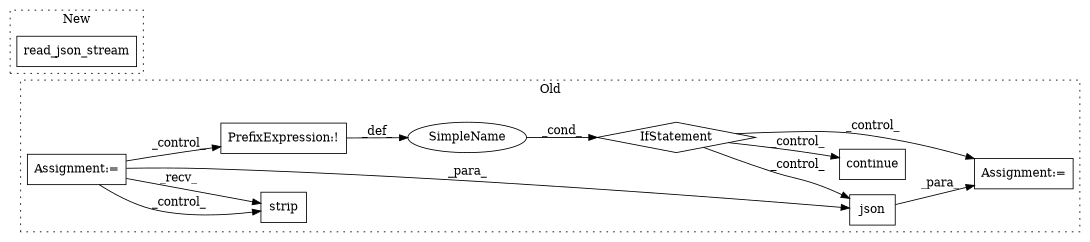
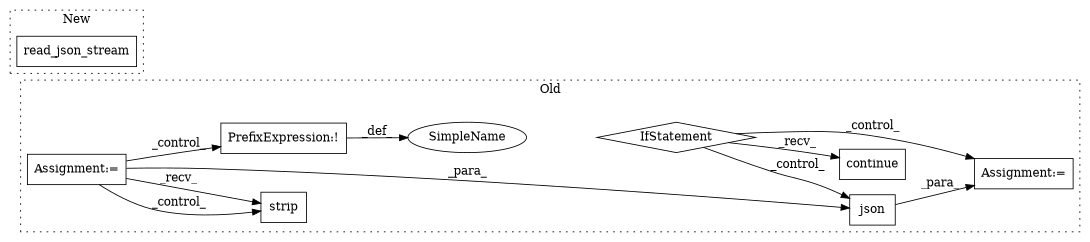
edge "SimpleName" -> "IfStatement": removed, label "_cond_"
edge "IfStatement" -> "continue": label "_control_" -> "_recv_"
